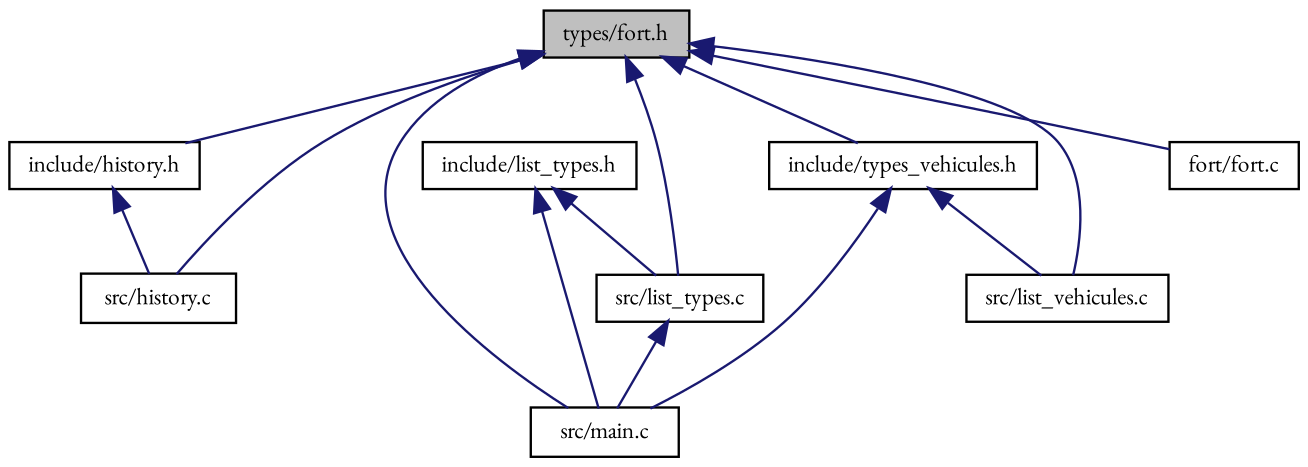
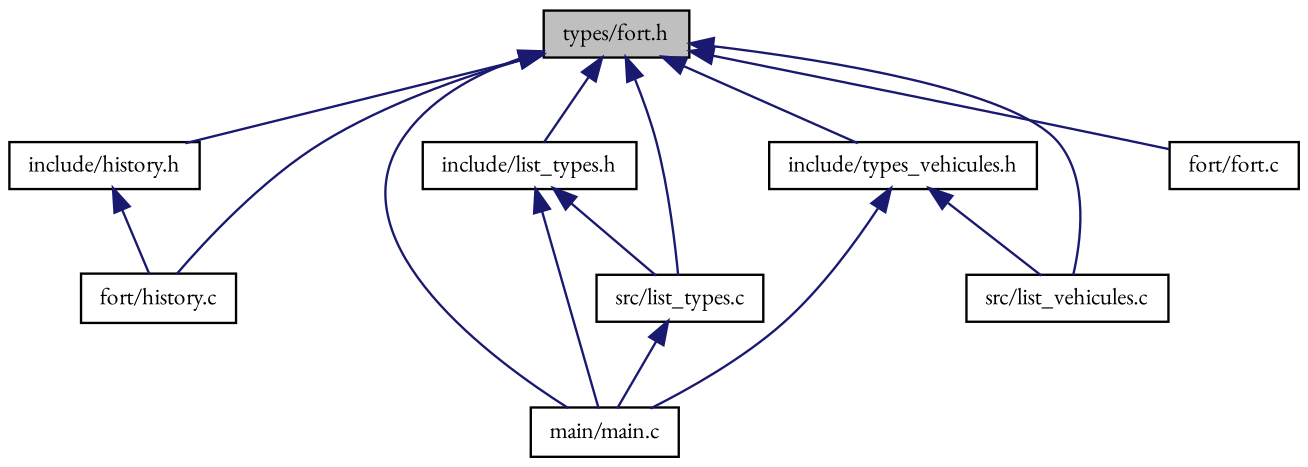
edge "include/list_types.h" -> "types/fort.h": added
node "src/history.c": label "src/history.c" -> "fort/history.c"
node "src/main.c": label "src/main.c" -> "main/main.c"
